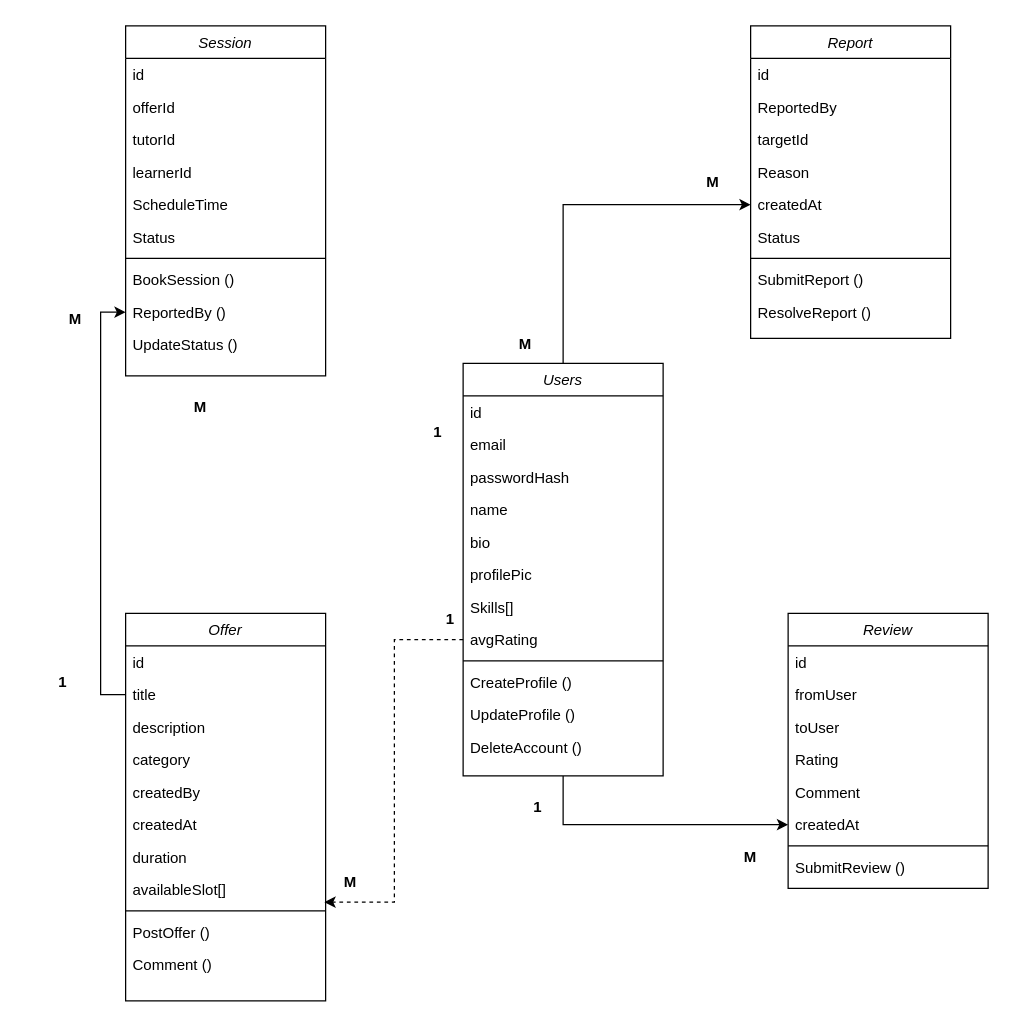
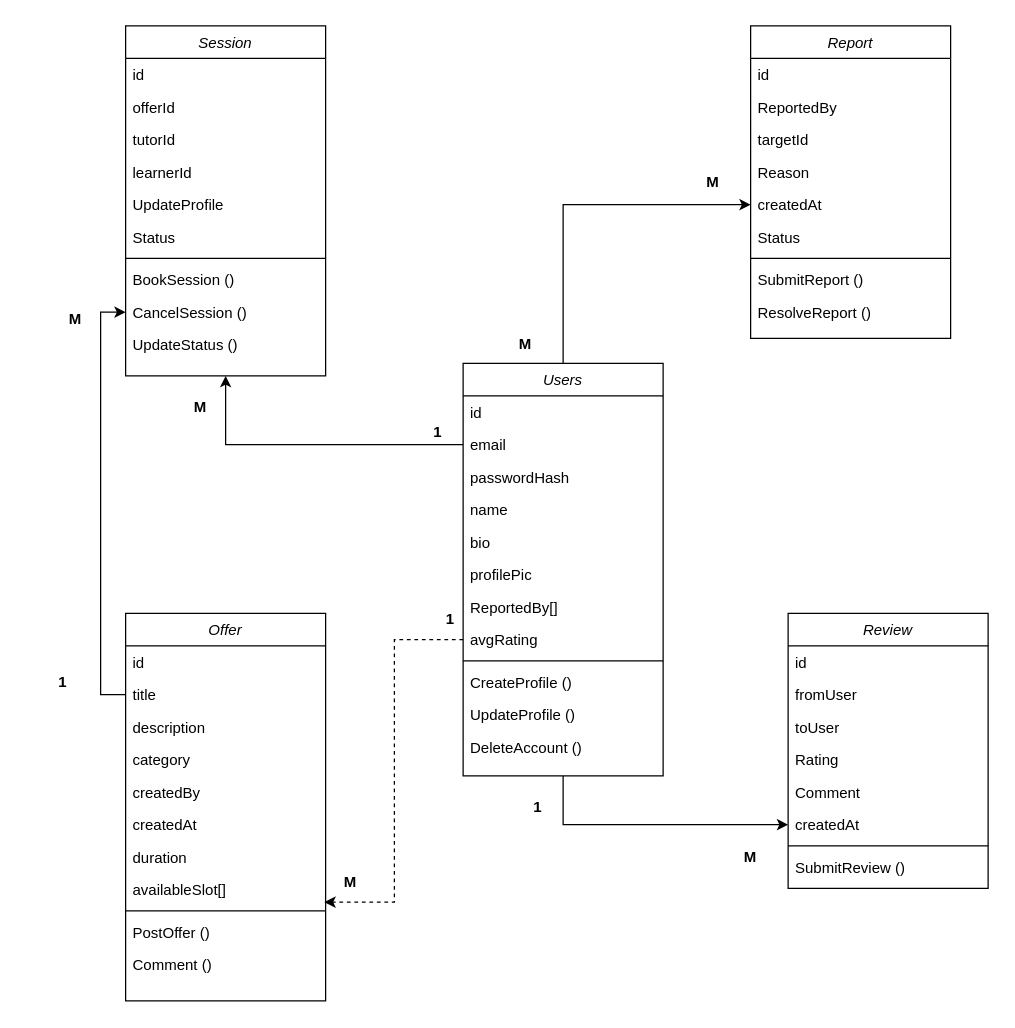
node "ScheduleTime": label "ScheduleTime" -> "UpdateProfile"
node "ReportedBy ()": label "ReportedBy ()" -> "CancelSession ()"
edge "email" -> "Session": added
node "Skills[]": label "Skills[]" -> "ReportedBy[]"
